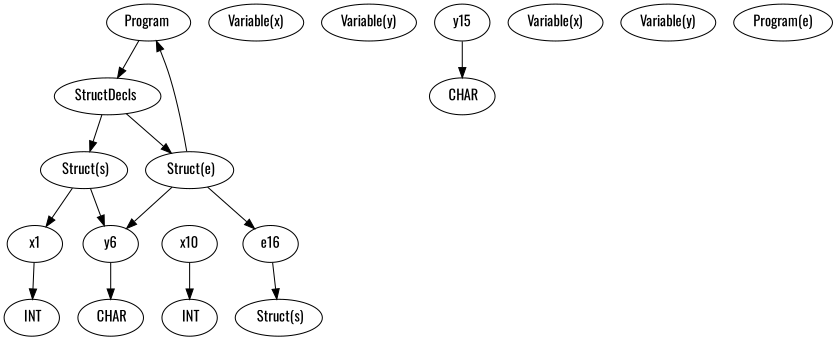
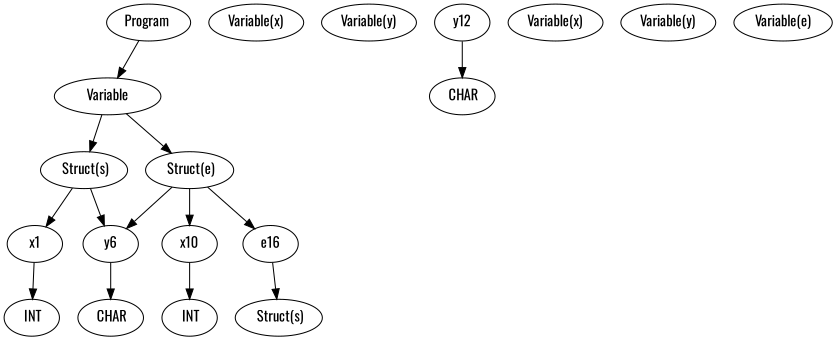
node "y15": label "y15" -> "y12"
node "Program(e)": label "Program(e)" -> "Variable(e)"
node "StructDecls": label "StructDecls" -> "Variable"
edge "Struct(e)" -> "Program": now "Struct(e)" -> "x10"
